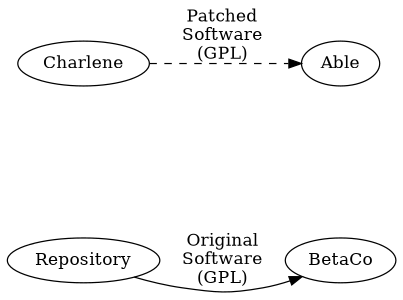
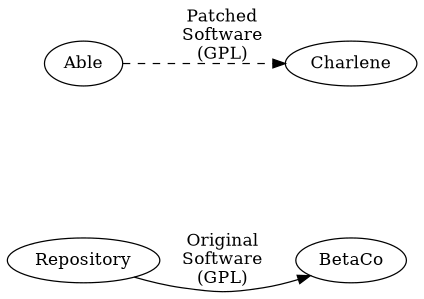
edge "Charlene" -> "Able": reversed
